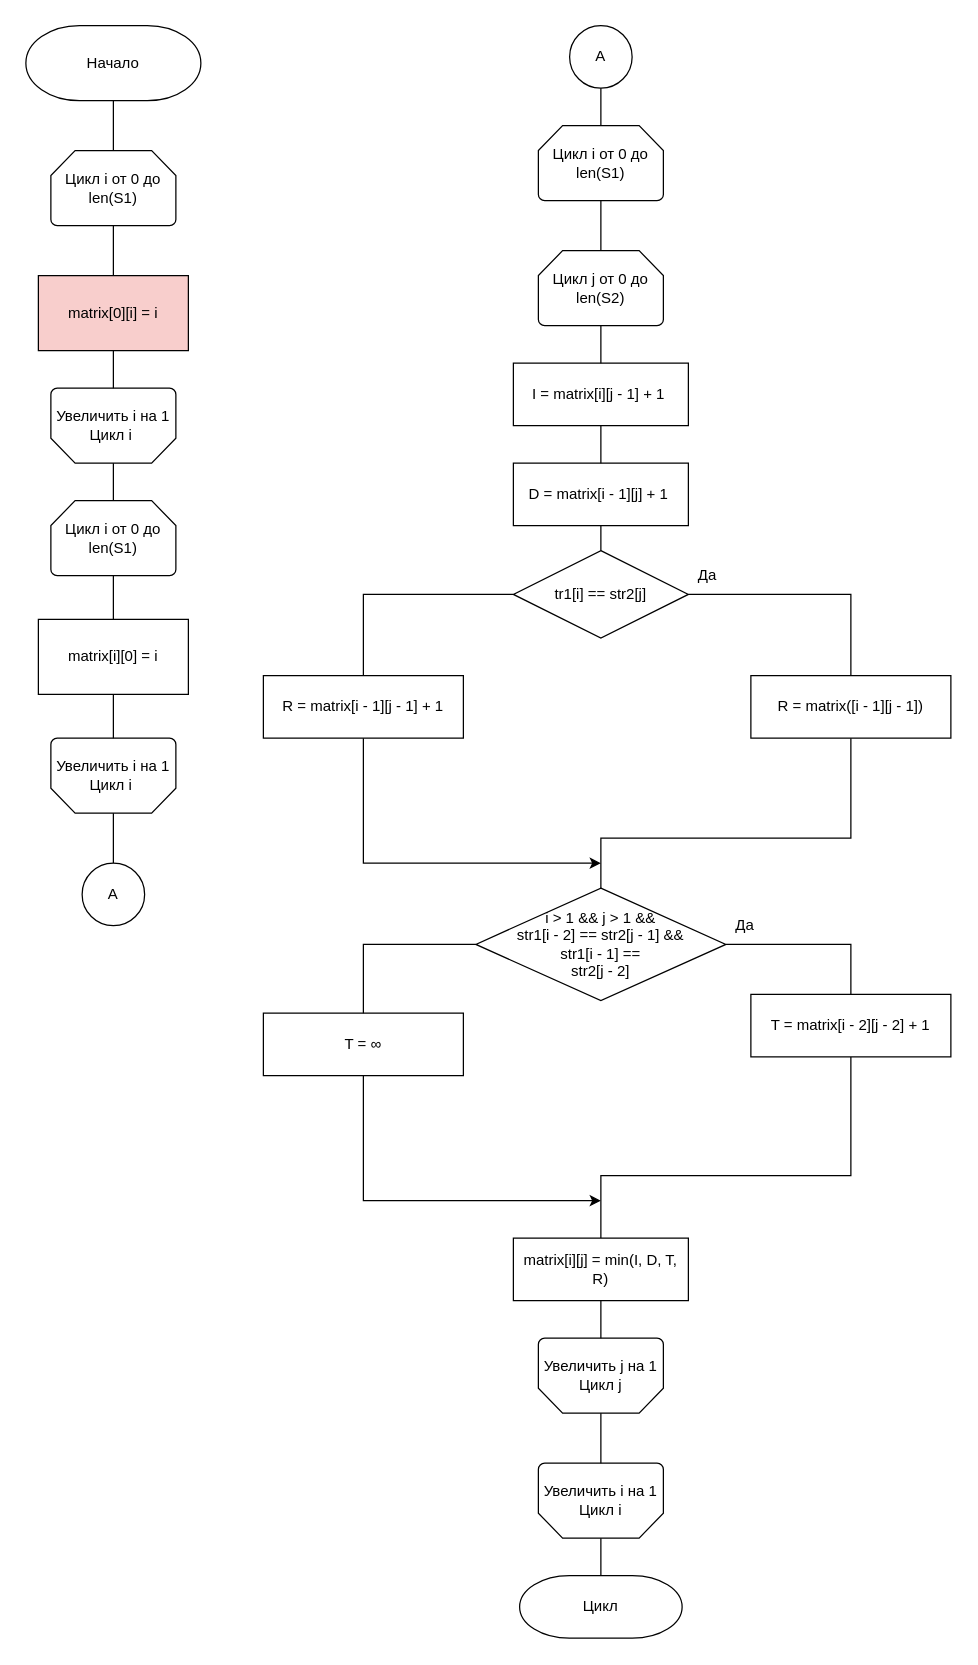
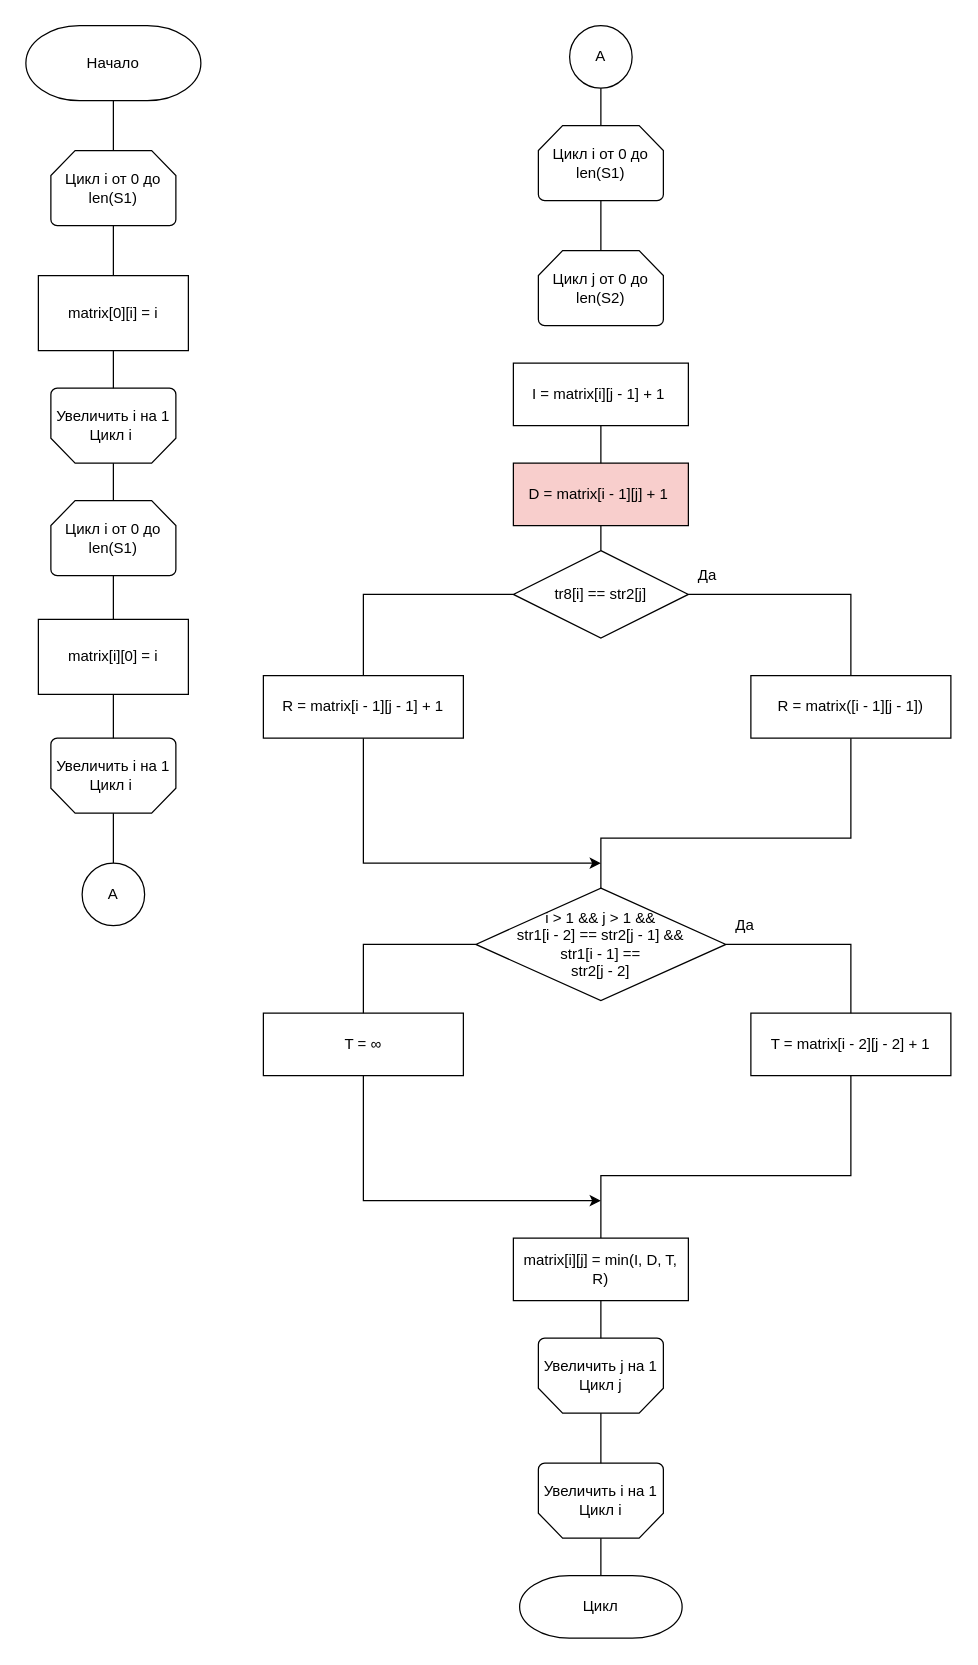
node "matrix[0][i] = i": fillcolor #f8cecc -> #ffffff
edge "Цикл j от 0 до len(S2)" -- "I = matrix[i][j - 1] + 1": removed
node "D = matrix[i - 1][j] + 1": fillcolor #ffffff -> #f8cecc
node "tr1[i] == str2[j]": label "tr1[i] == str2[j]" -> "tr8[i] == str2[j]"
node "T = matrix[i - 2][j - 2] + 1": moved (851, 1026) -> (851, 1044)
